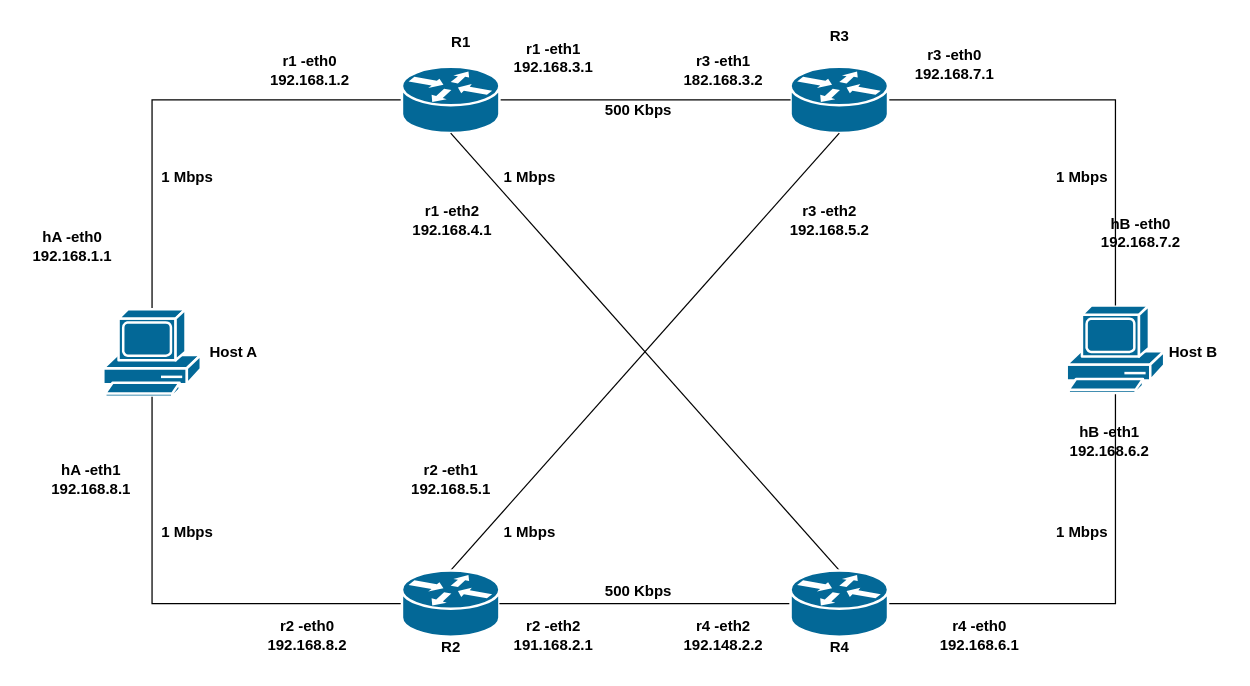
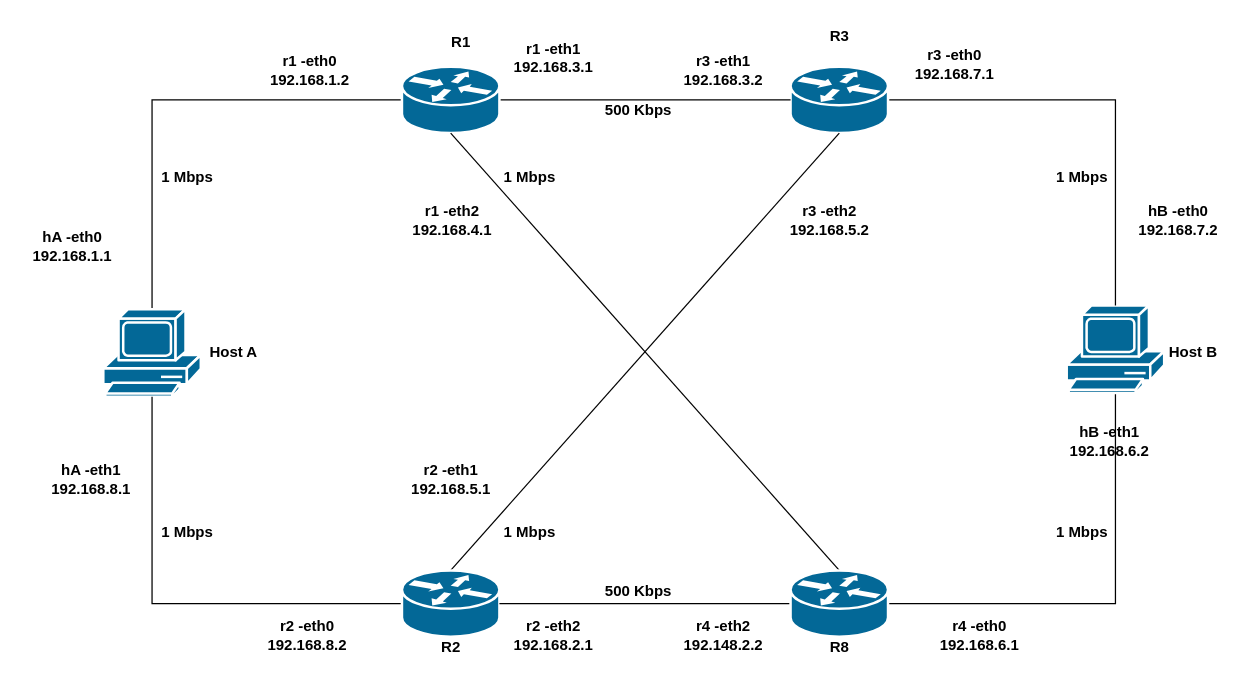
node "r3 -eth1 182.168.3.2": label "r3 -eth1 182.168.3.2" -> "r3 -eth1 192.168.3.2"
node "hB -eth0 192.168.7.2": moved (1140, 233) -> (1178, 221)
node "r2 -eth2 191.168.2.1": label "r2 -eth2 191.168.2.1" -> "r2 -eth2 192.168.2.1"
node "R4": label "R4" -> "R8"
